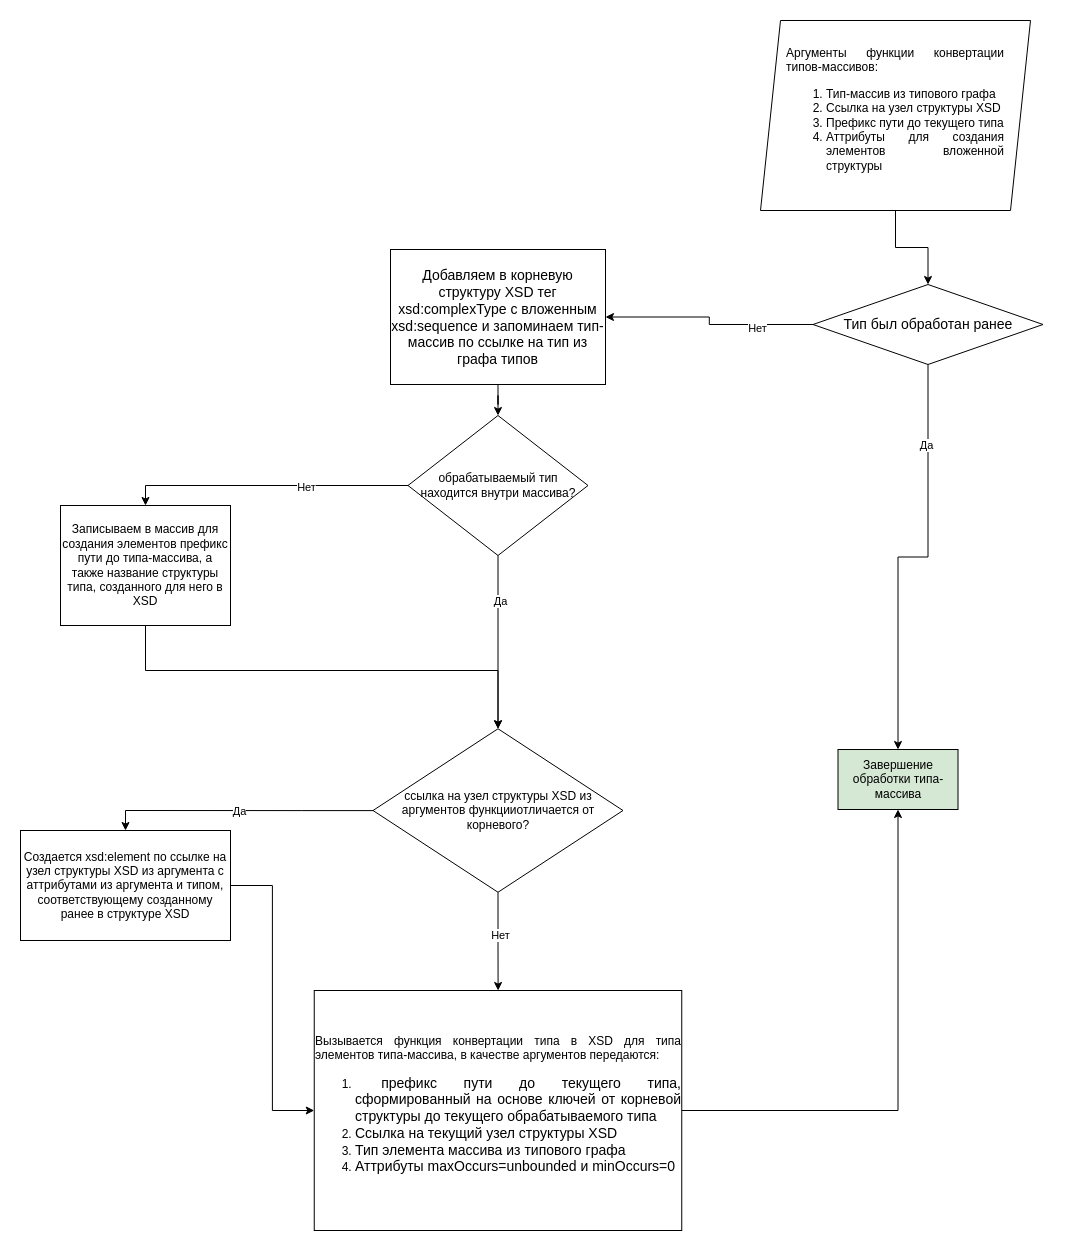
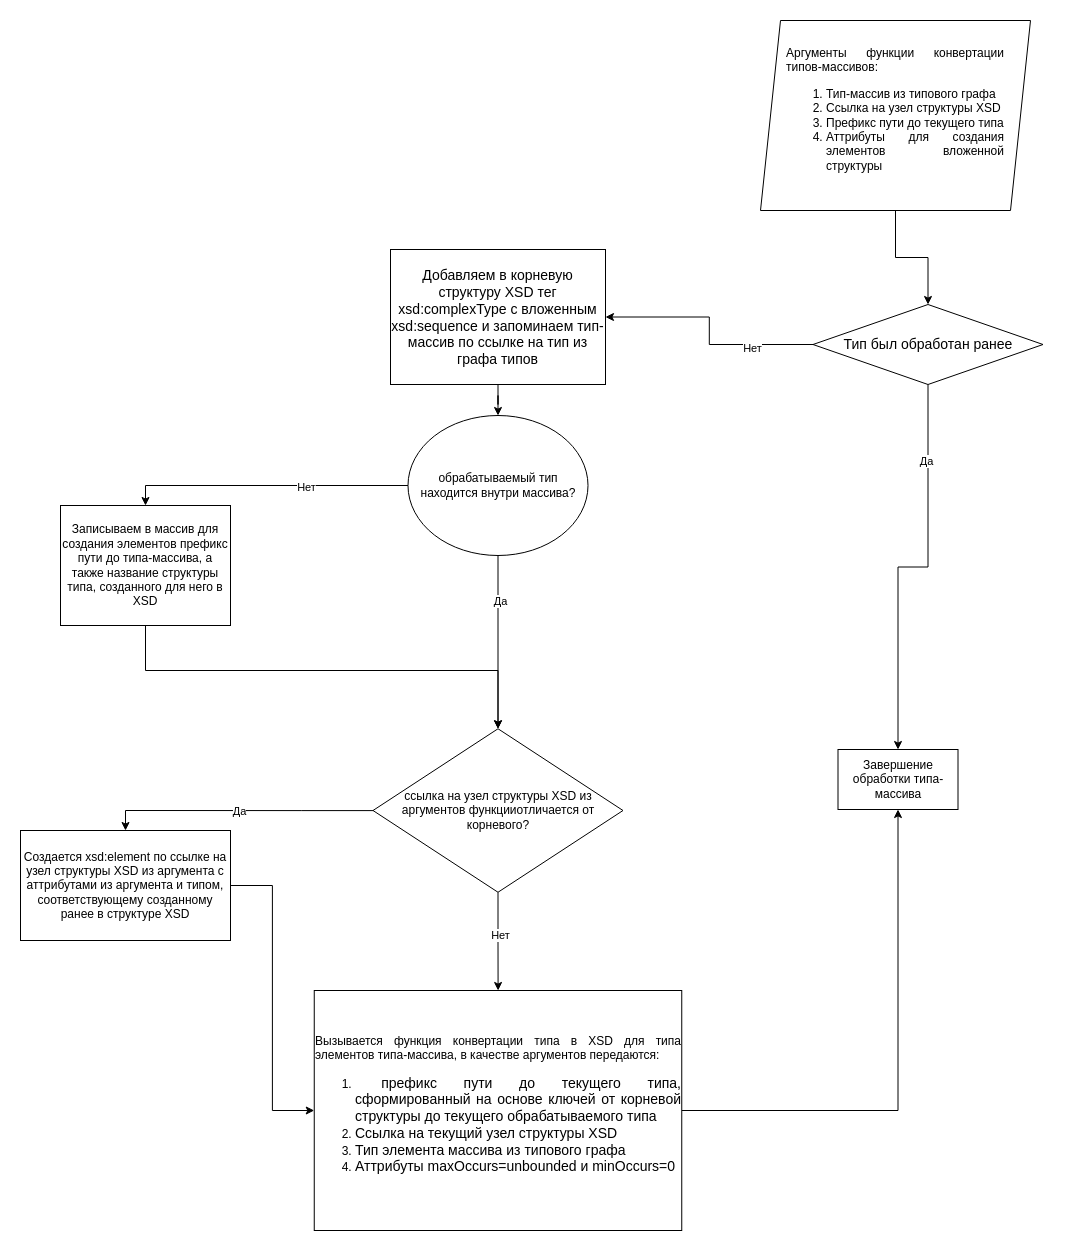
node "Тип был обработан ранее": moved (928, 325) -> (928, 345)
node "обрабатываемый тип находится внутри массива?": shape diamond -> ellipse
node "Завершение обработки типа-массива": fillcolor #d5e8d4 -> #ffffff
